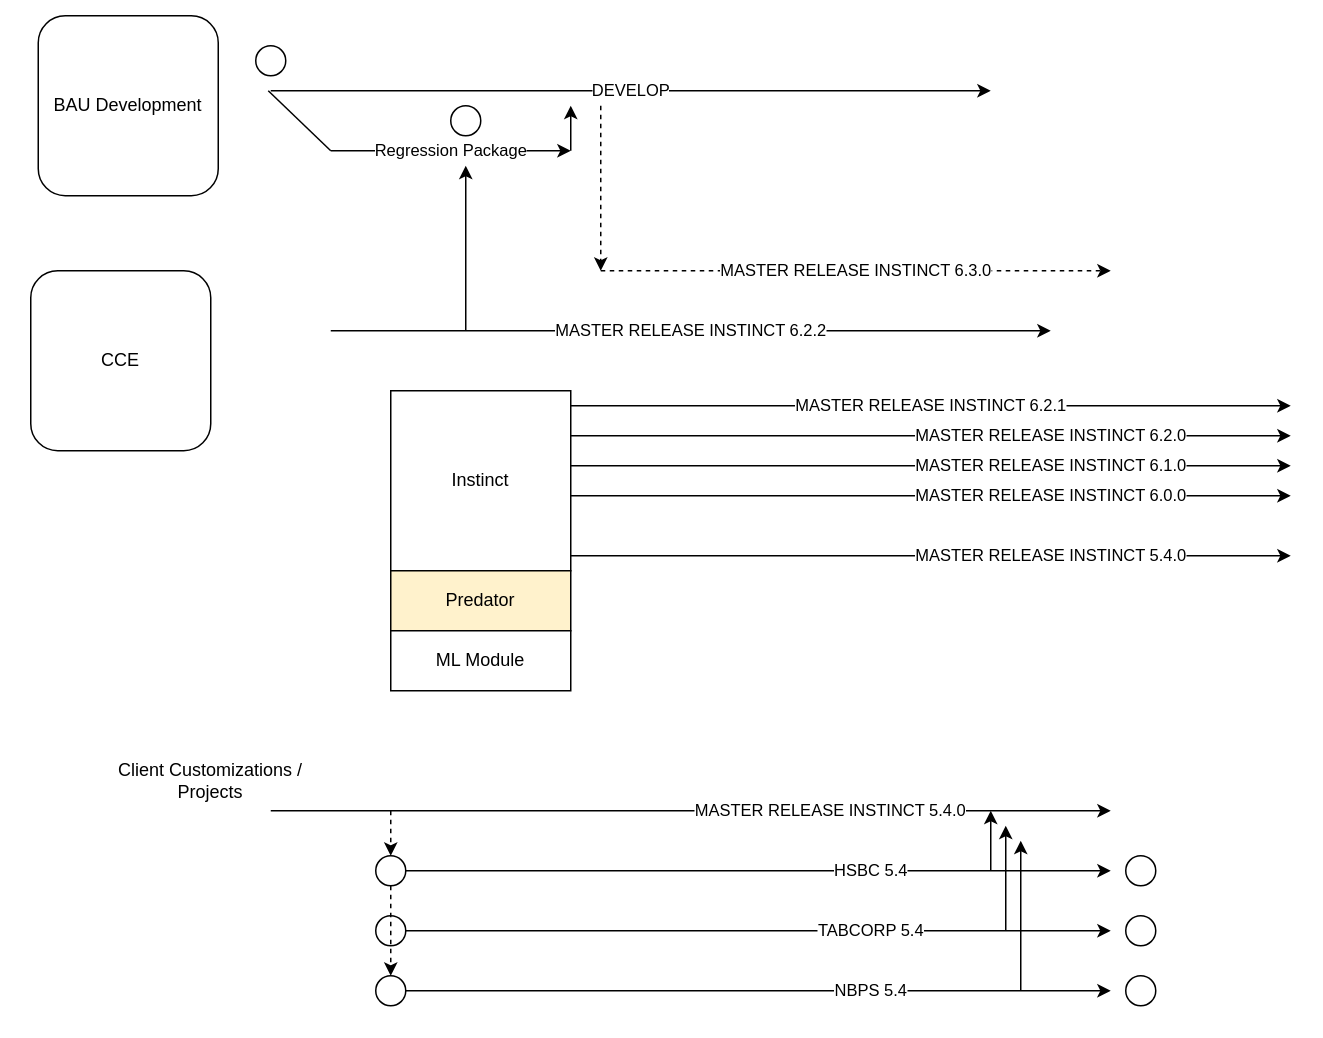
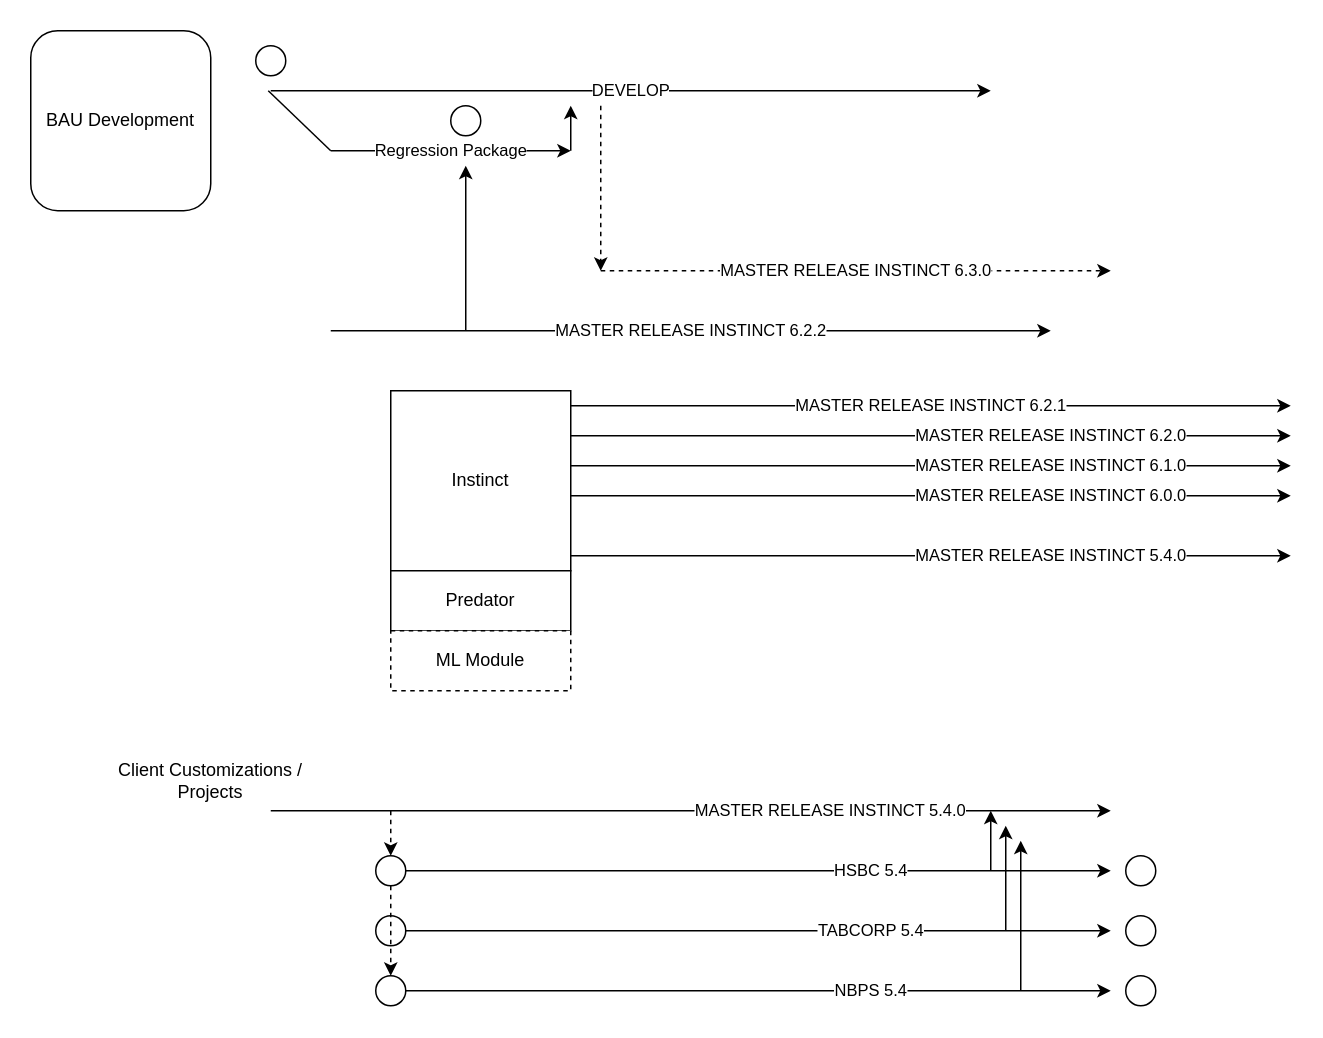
node "BAU Development": moved (128, 106) -> (121, 121)
node "CCE": removed
node "Predator": fillcolor #fff2cc -> #ffffff
node "ML Module": style solid -> dashed
